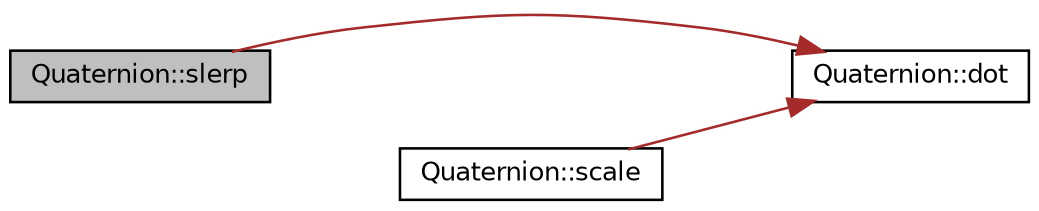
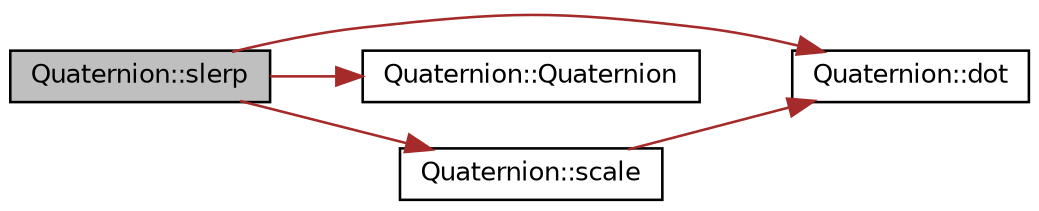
node "Quaternion::Quaternion": added
edge "Quaternion::slerp" -> "Quaternion::scale": added
